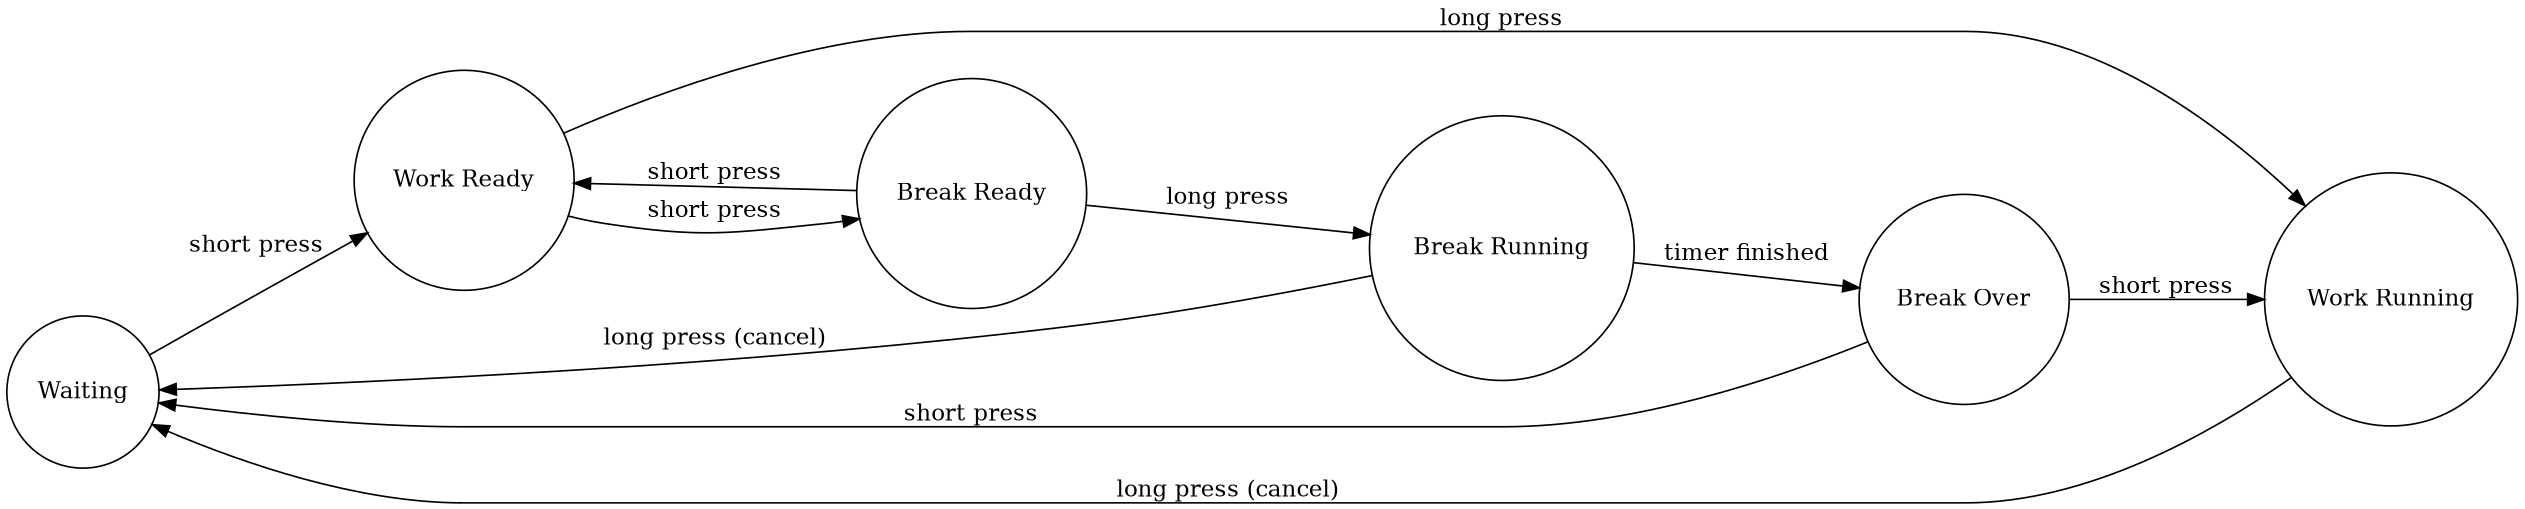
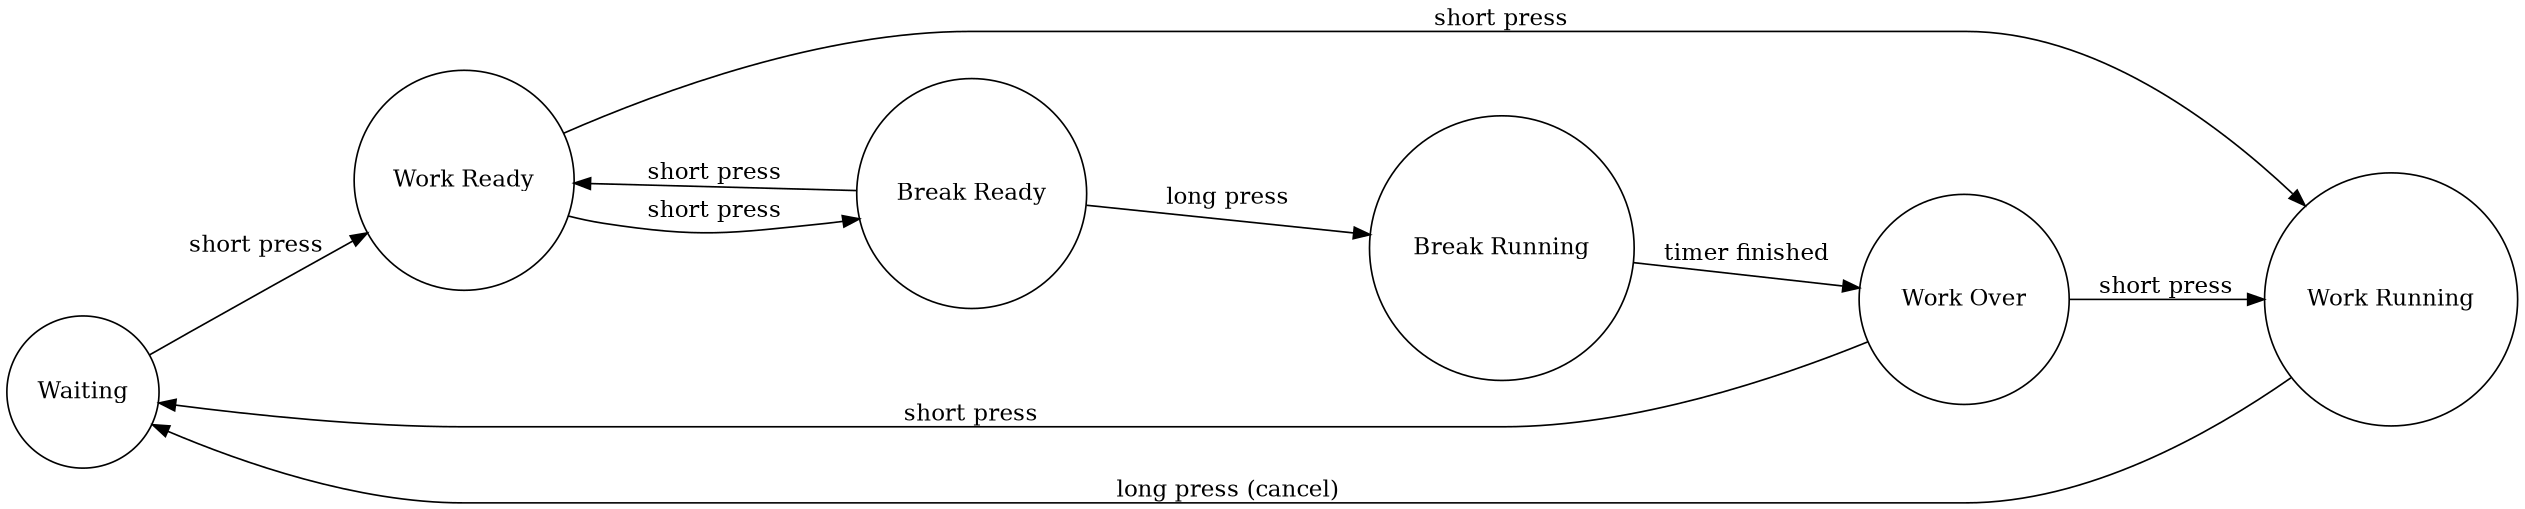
edge "Work Ready" -> "Work Running": label "long press" -> "short press"
node "Break Over": label "Break Over" -> "Work Over"
edge "Break Running" -> "Waiting": removed, label "long press (cancel)"
